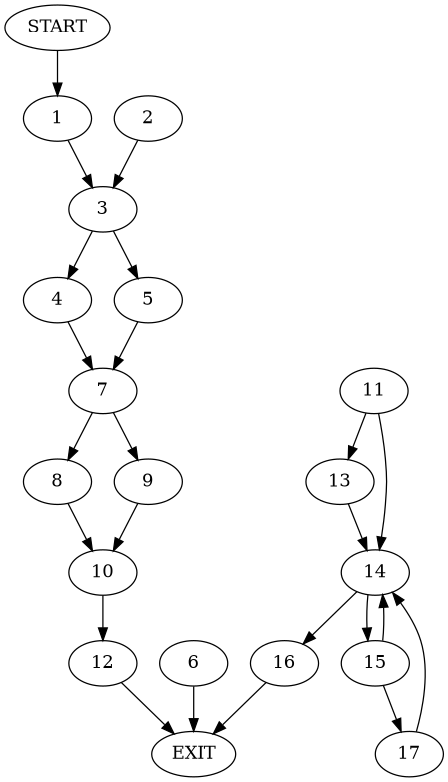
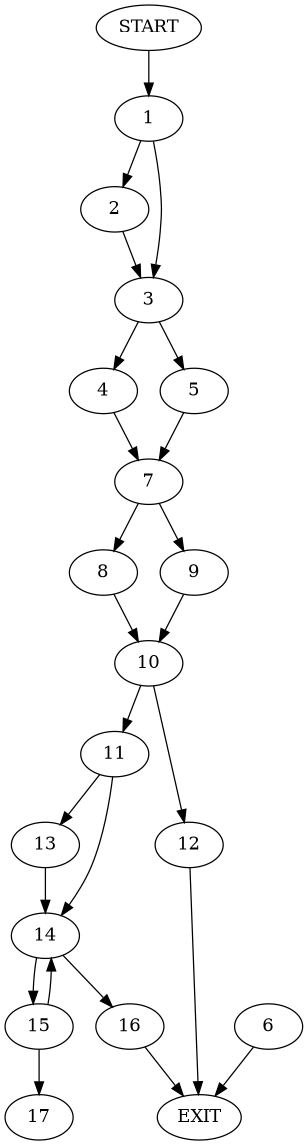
edge "1" -> "2": added
edge "17" -> "14": removed
edge "10" -> "11": added
